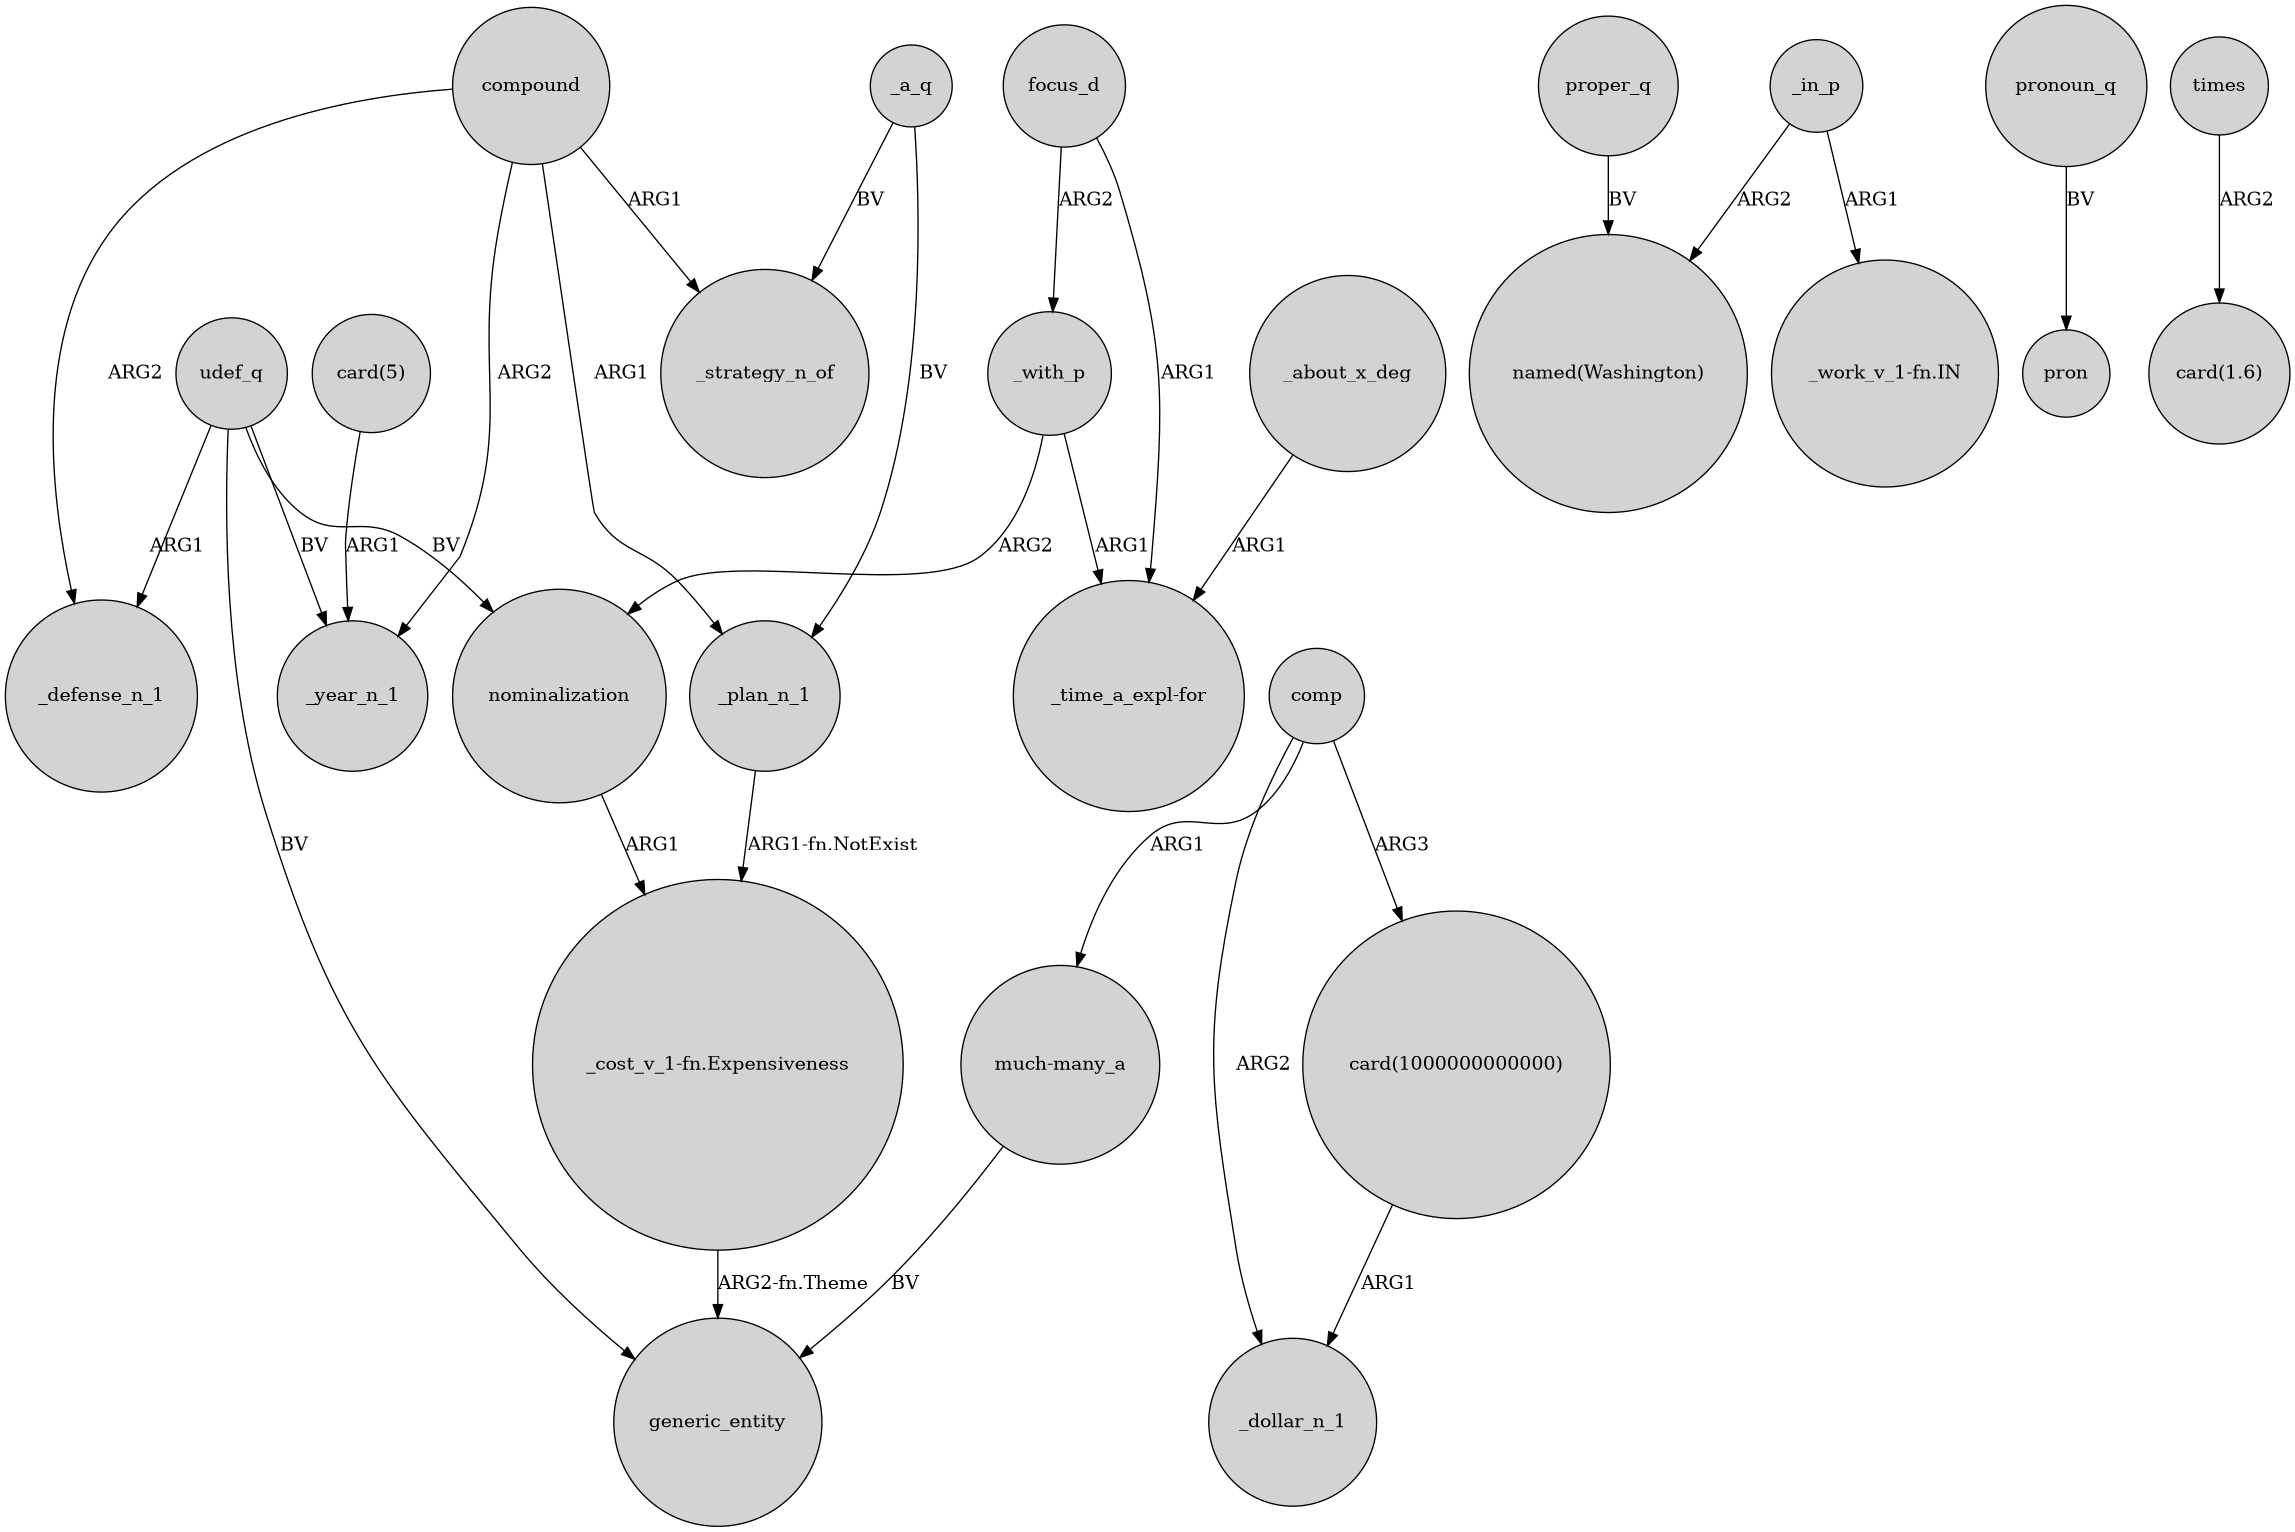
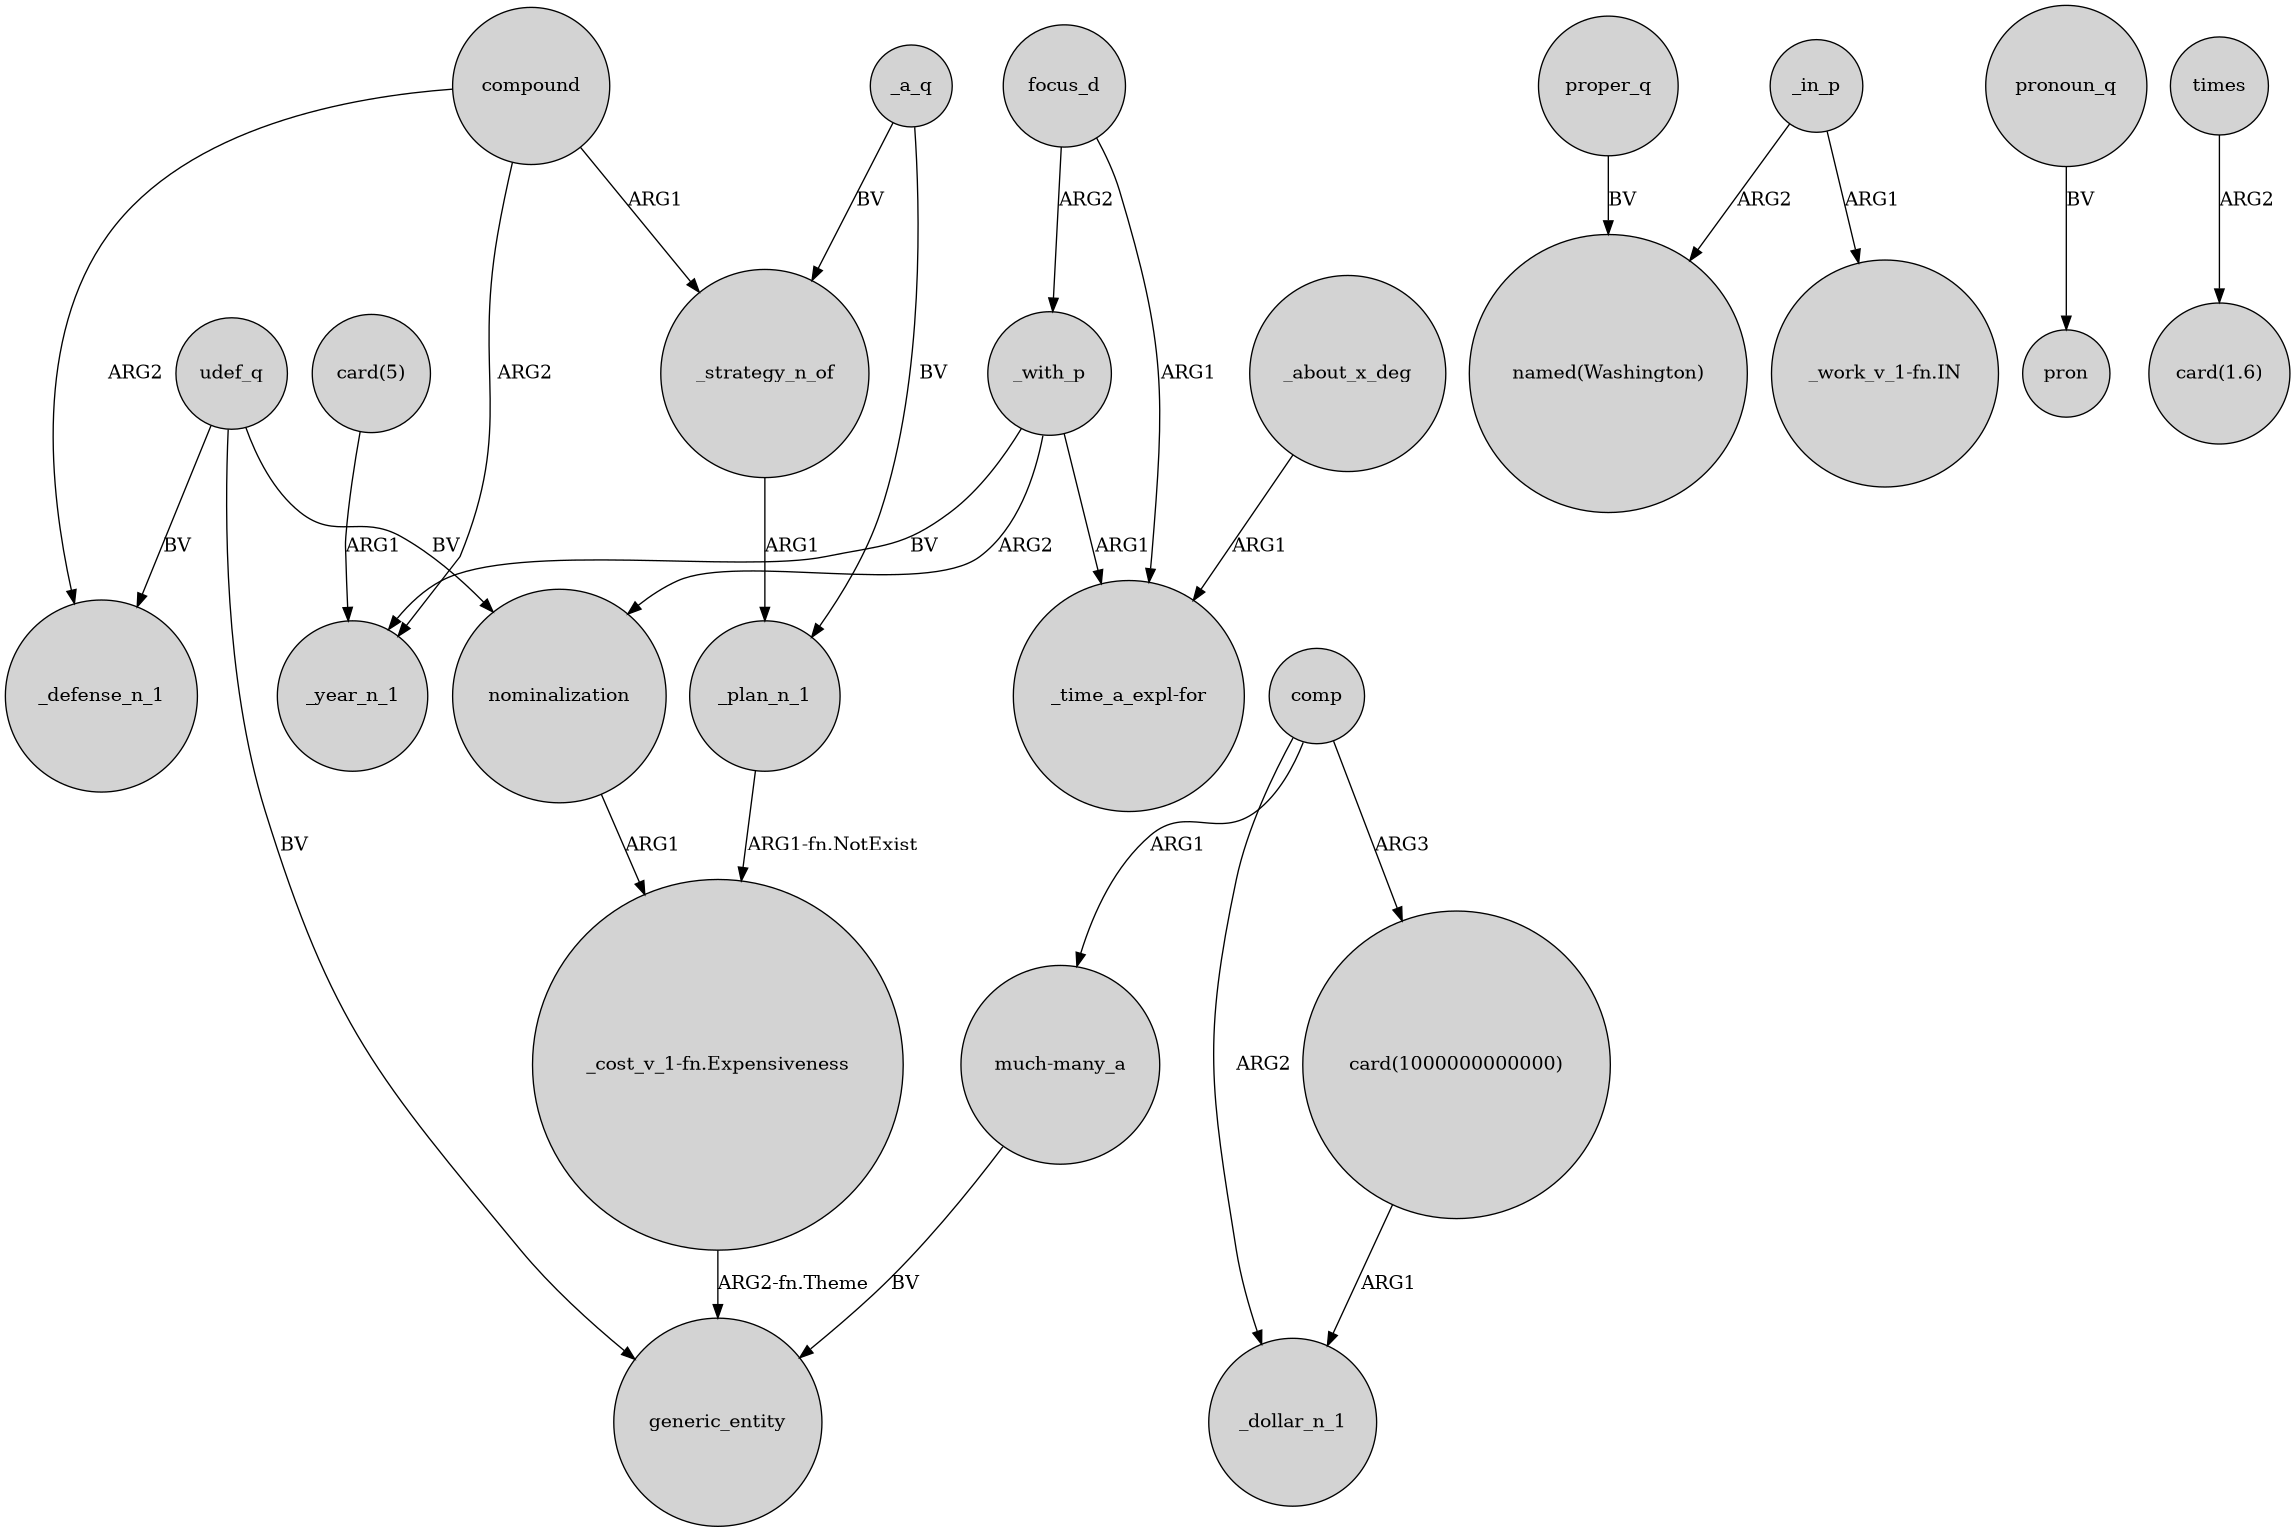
edge "compound" -> "_plan_n_1": now "_strategy_n_of" -> "_plan_n_1"
edge "udef_q" -> "_year_n_1": now "_with_p" -> "_year_n_1"
edge "udef_q" -> "_defense_n_1": label "ARG1" -> "BV"
